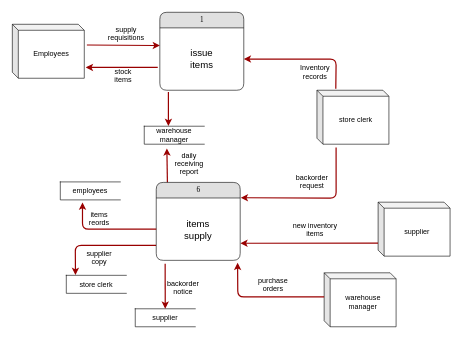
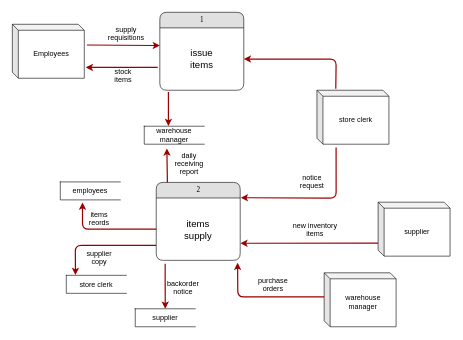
node "Inventory records": removed
node "backorder request": label "backorder request" -> "notice request"
node "6": label "6" -> "2"
